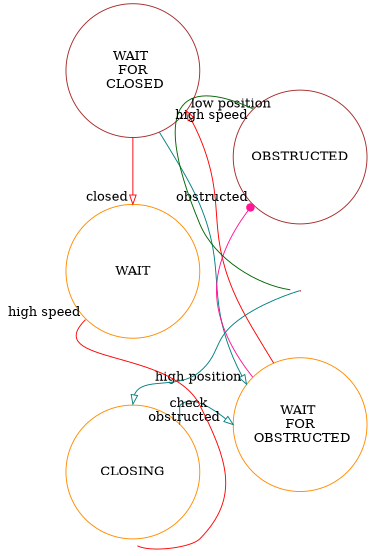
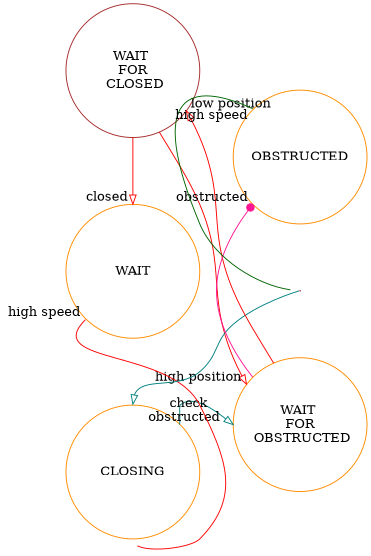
node "OBSTRUCTED": color brown -> darkorange
edge "WAIT FOR CLOSED" -> "WAIT FOR OBSTRUCTED": color teal -> red
